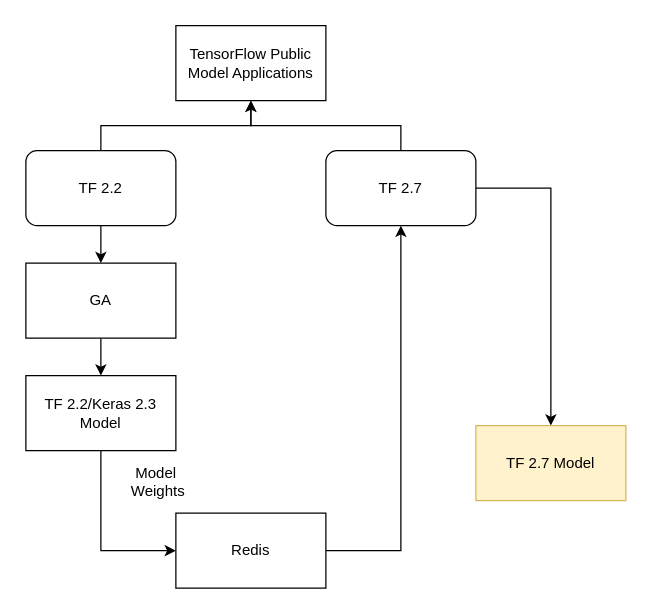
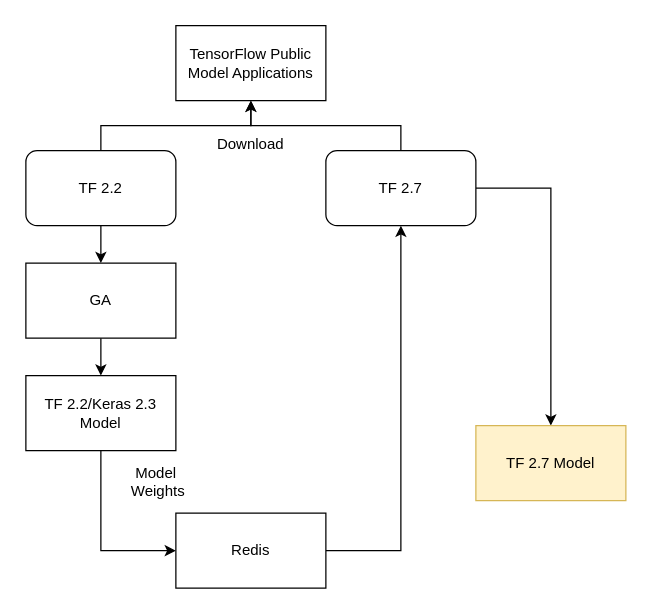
node "Download": added
